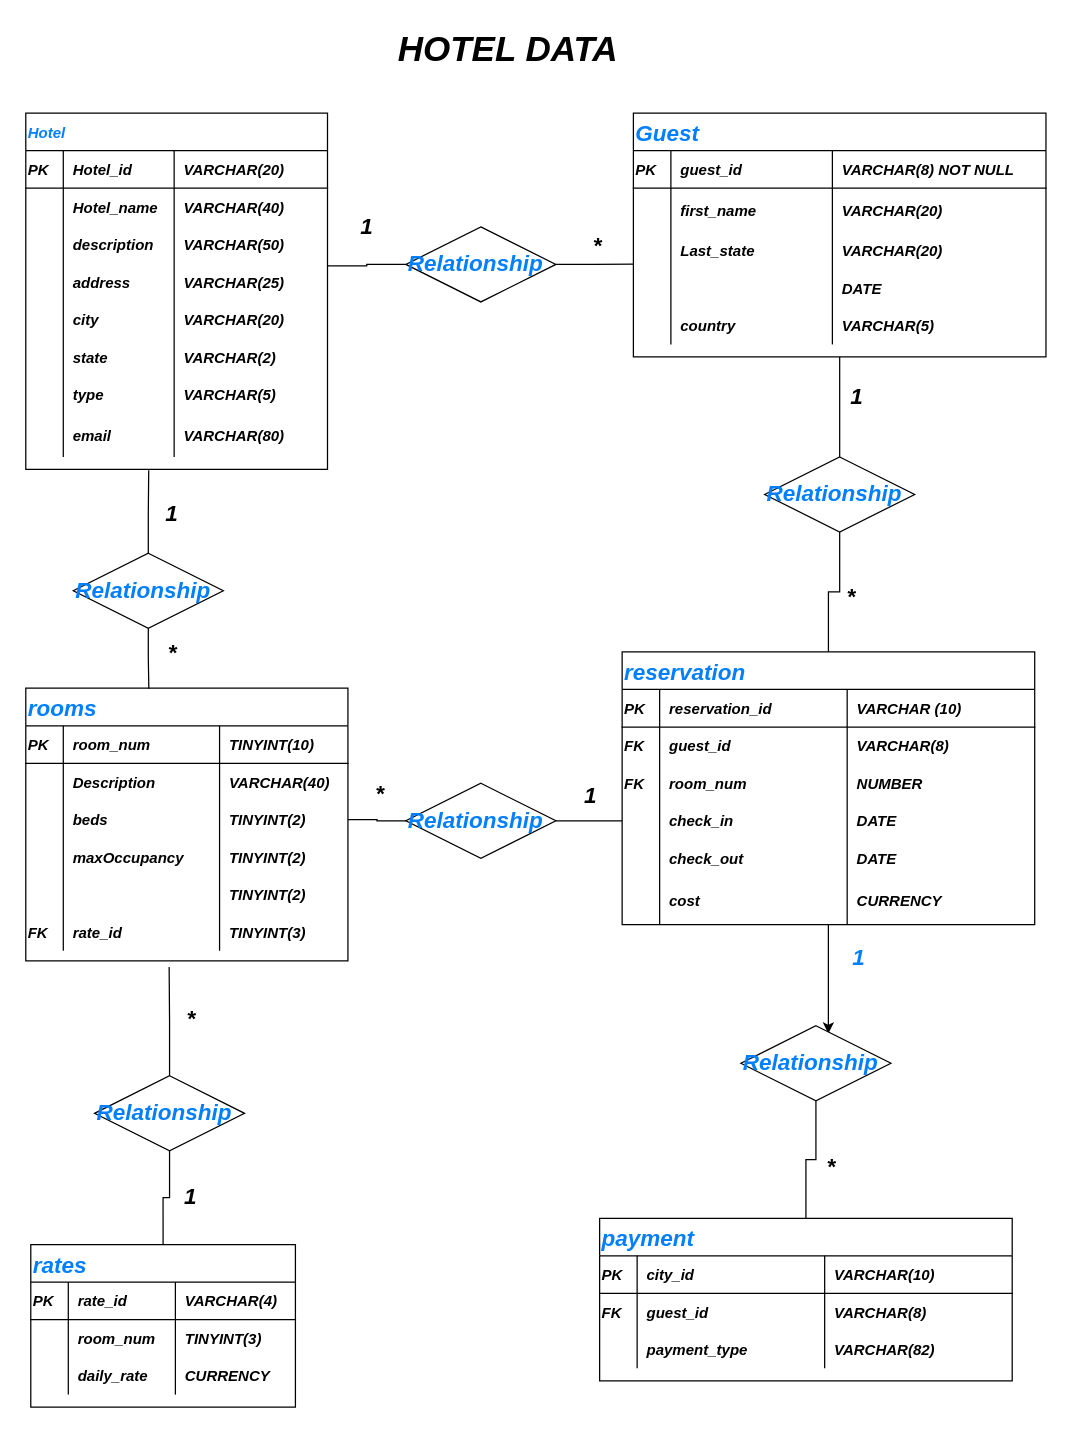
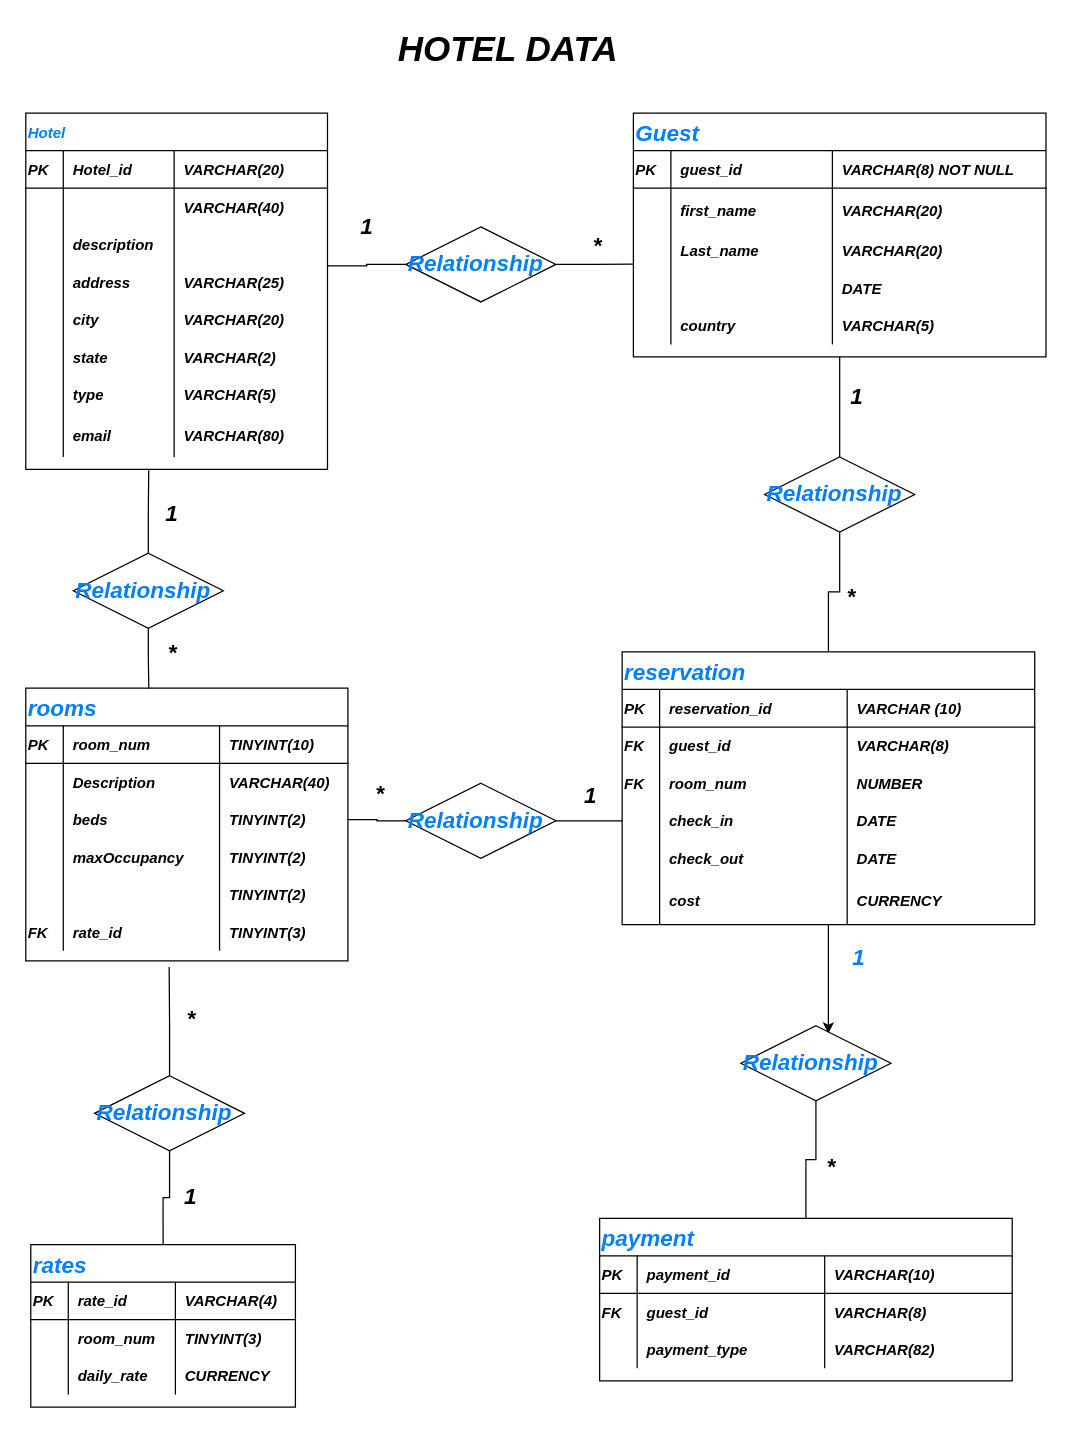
node "Hotel_name": removed
node "VARCHAR(50)": removed
node "Last_state": label "Last_state" -> "Last_name"
node "city_id": label "city_id" -> "payment_id"
